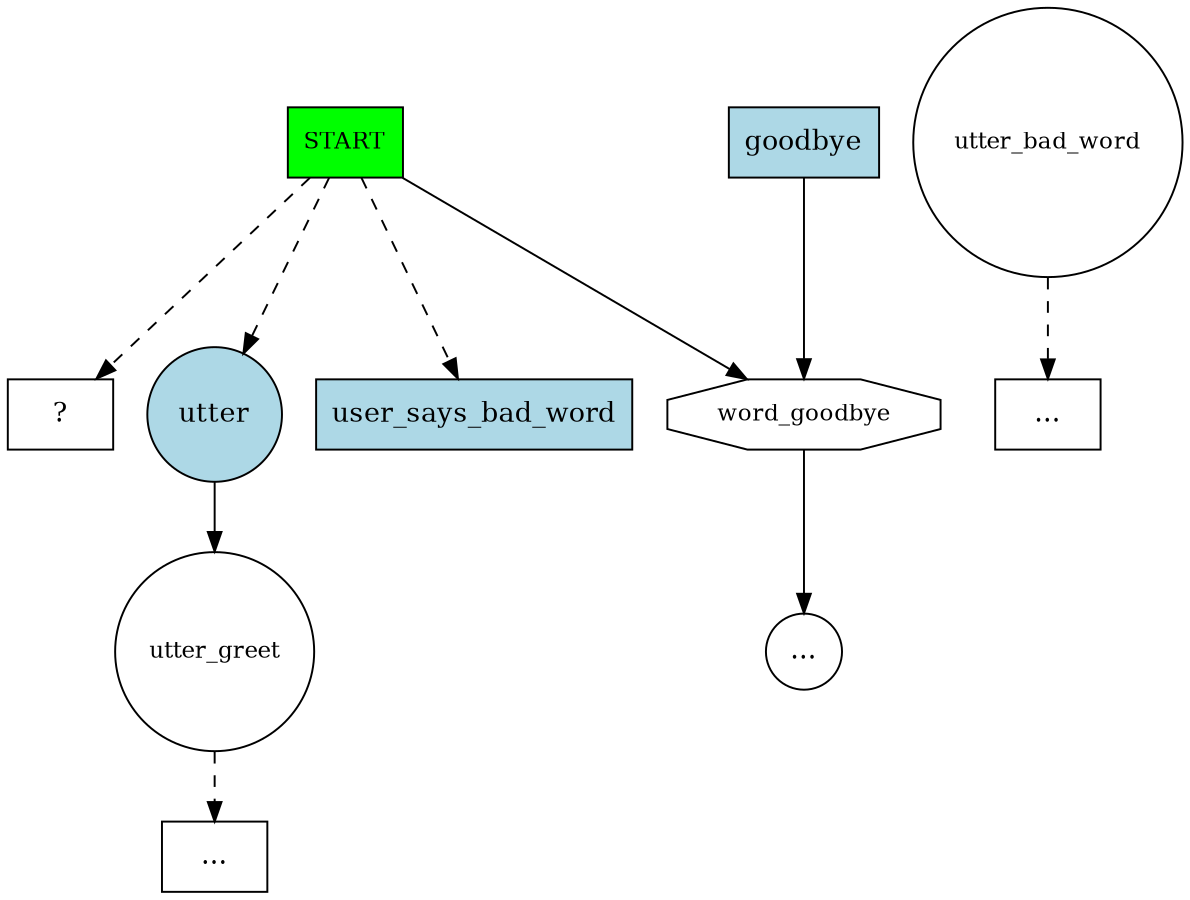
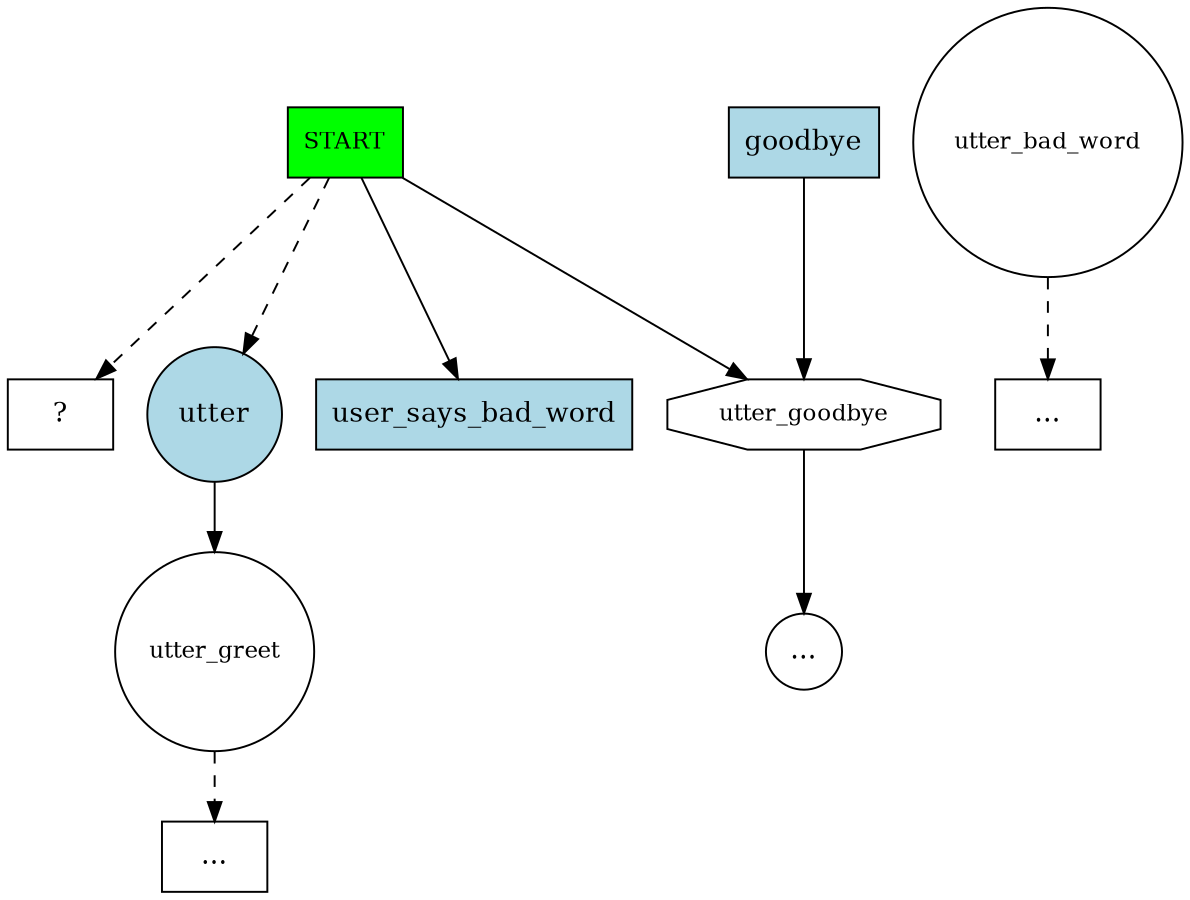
edge "START" -> "user_says_bad_word": style dashed -> solid
node "word_goodbye": label "word_goodbye" -> "utter_goodbye"
